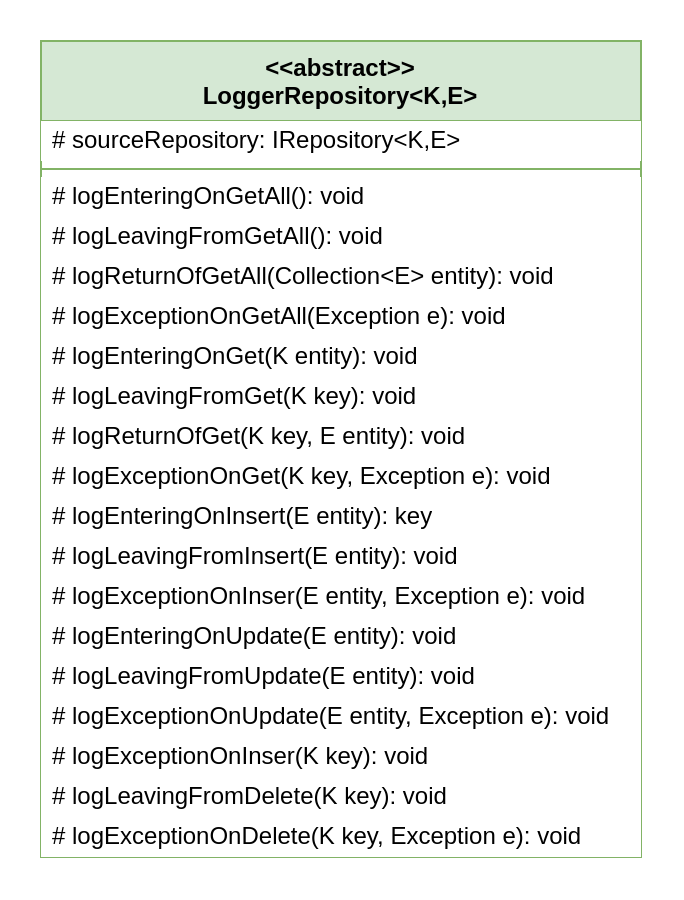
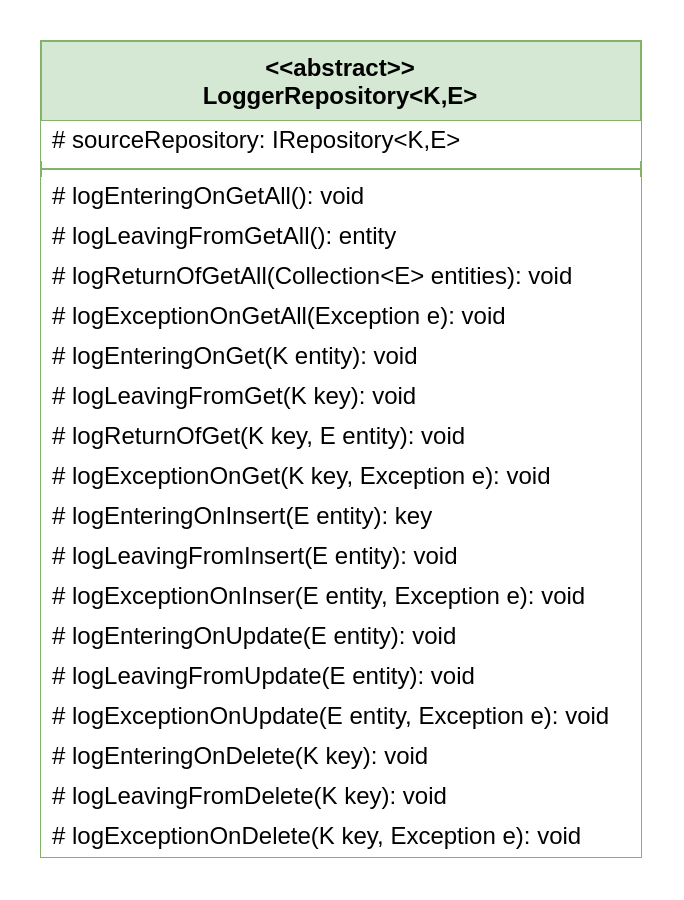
node "# logLeavingFromGetAll(): void": label "# logLeavingFromGetAll(): void" -> "# logLeavingFromGetAll(): entity"
node "# logReturnOfGetAll(Collection<E> entity): void": label "# logReturnOfGetAll(Collection<E> entity): void" -> "# logReturnOfGetAll(Collection<E> entities): void"
node "# logExceptionOnInser(K key): void": label "# logExceptionOnInser(K key): void" -> "# logEnteringOnDelete(K key): void"
